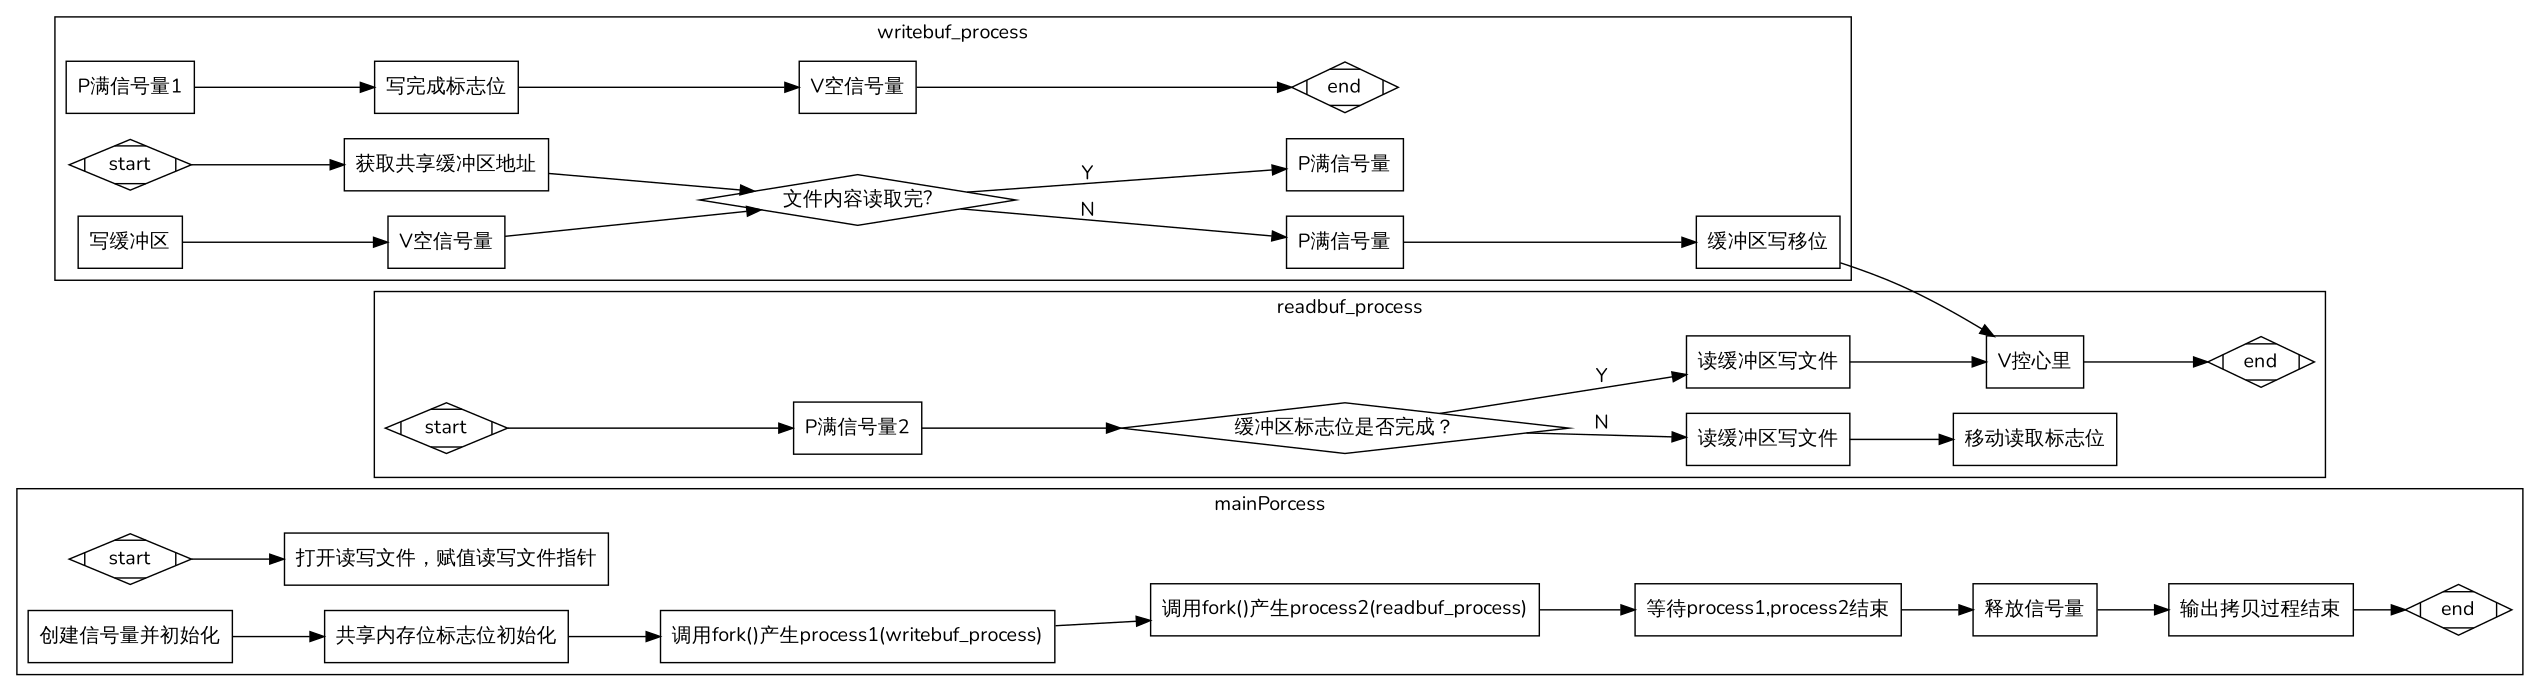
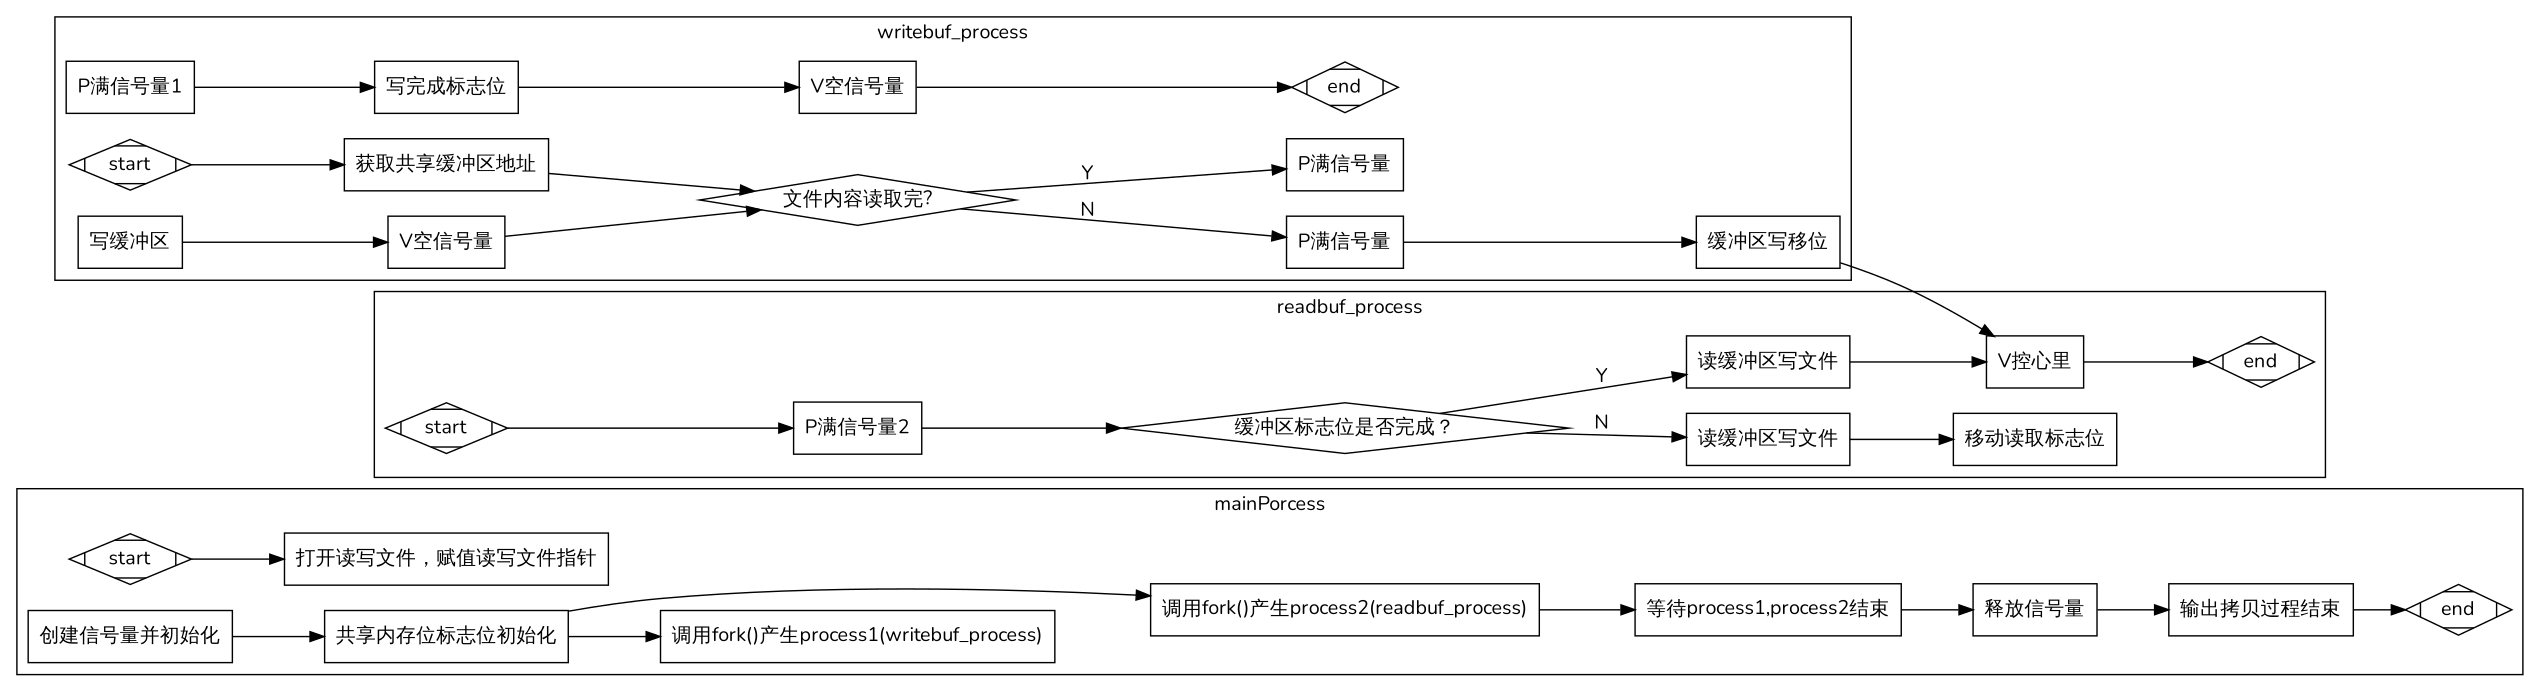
edge "调用fork()产生process1(writebuf_process)" -> "调用fork()产生process2(readbuf_process)": now "共享内存位标志位初始化" -> "调用fork()产生process2(readbuf_process)"
